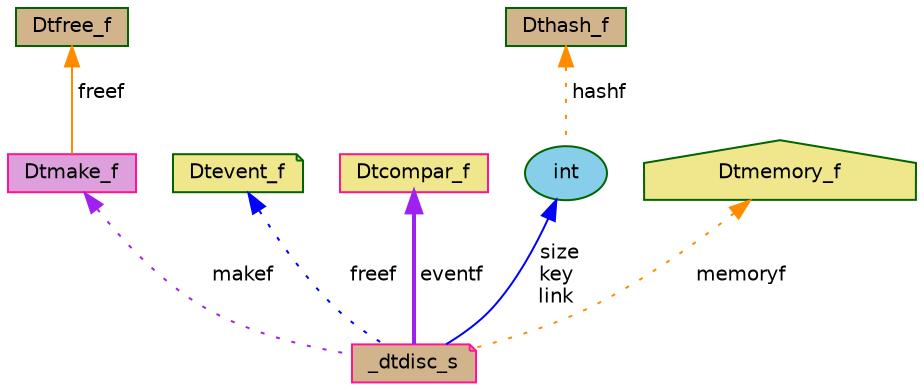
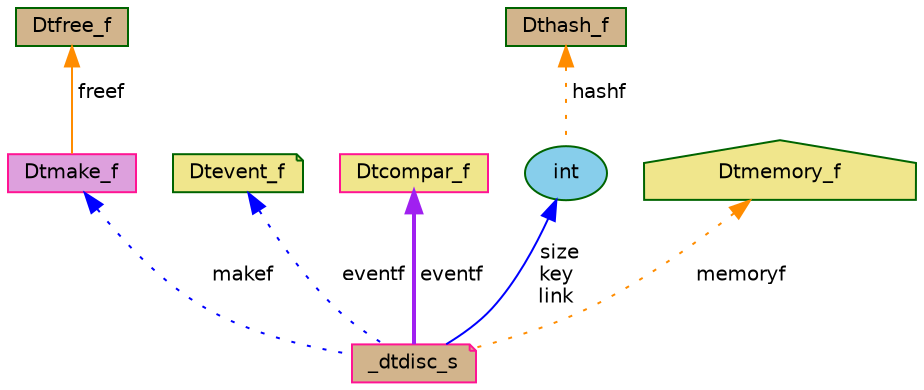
edge "_dtdisc_s" -> "Dtevent_f": label " freef" -> " eventf"
edge "_dtdisc_s" -> "Dtmake_f": color purple -> blue
